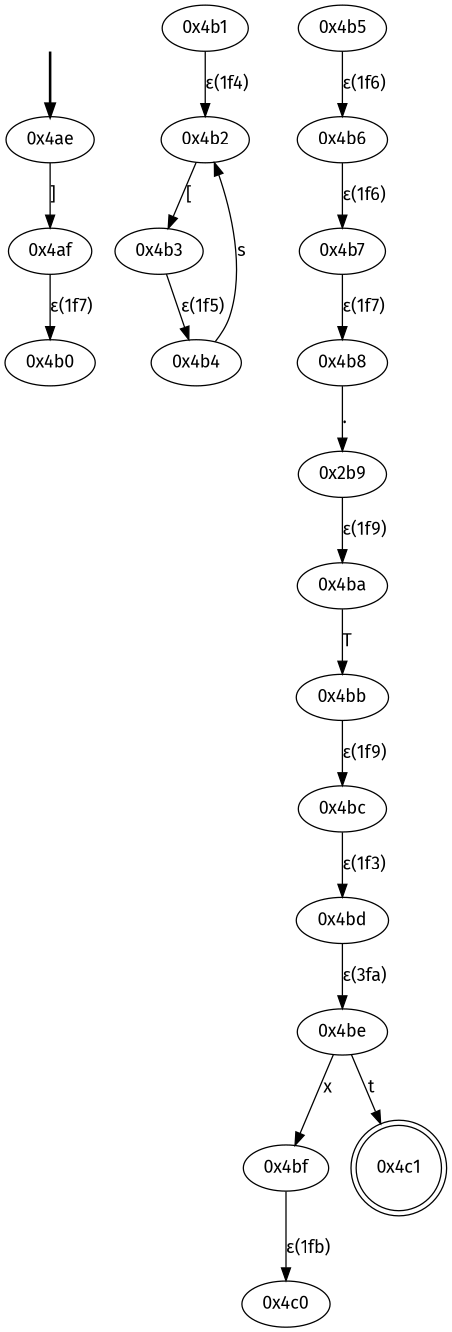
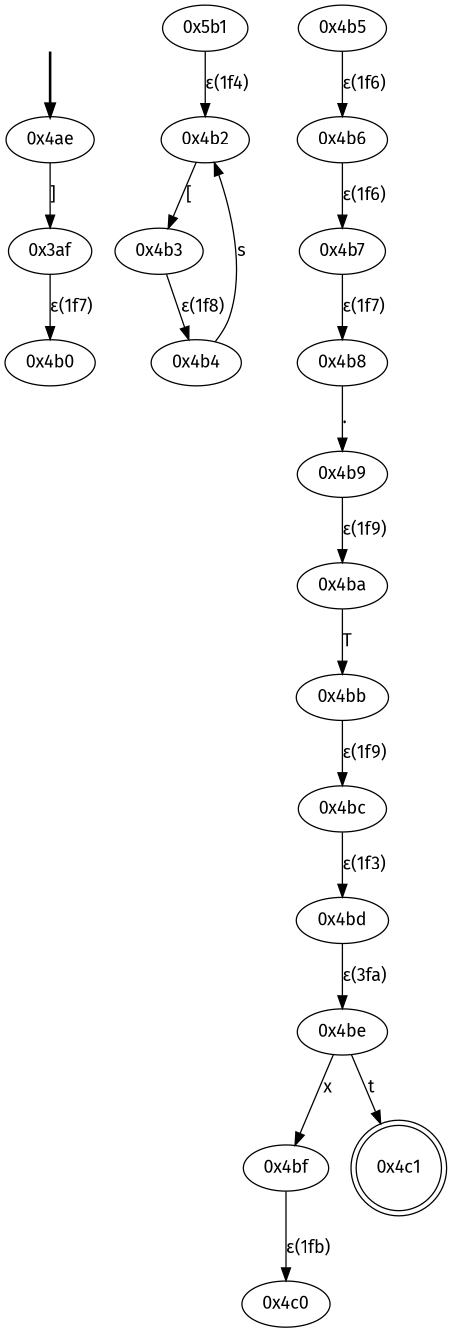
node "0x4b1": label "0x4b1" -> "0x5b1"
node "0x4af": label "0x4af" -> "0x3af"
edge "0x4b3" -> "0x4b4": label "ε(1f5)" -> "ε(1f8)"
node "0x2b9": label "0x2b9" -> "0x4b9"
